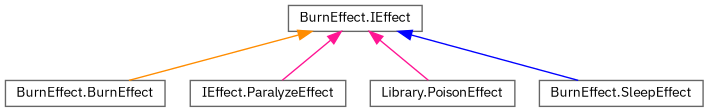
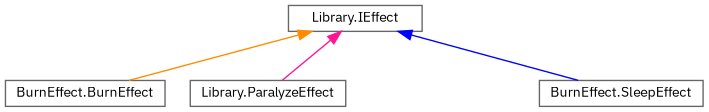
node "BurnEffect.IEffect": label "BurnEffect.IEffect" -> "Library.IEffect"
node "IEffect.ParalyzeEffect": label "IEffect.ParalyzeEffect" -> "Library.ParalyzeEffect"
node "Library.PoisonEffect": removed
